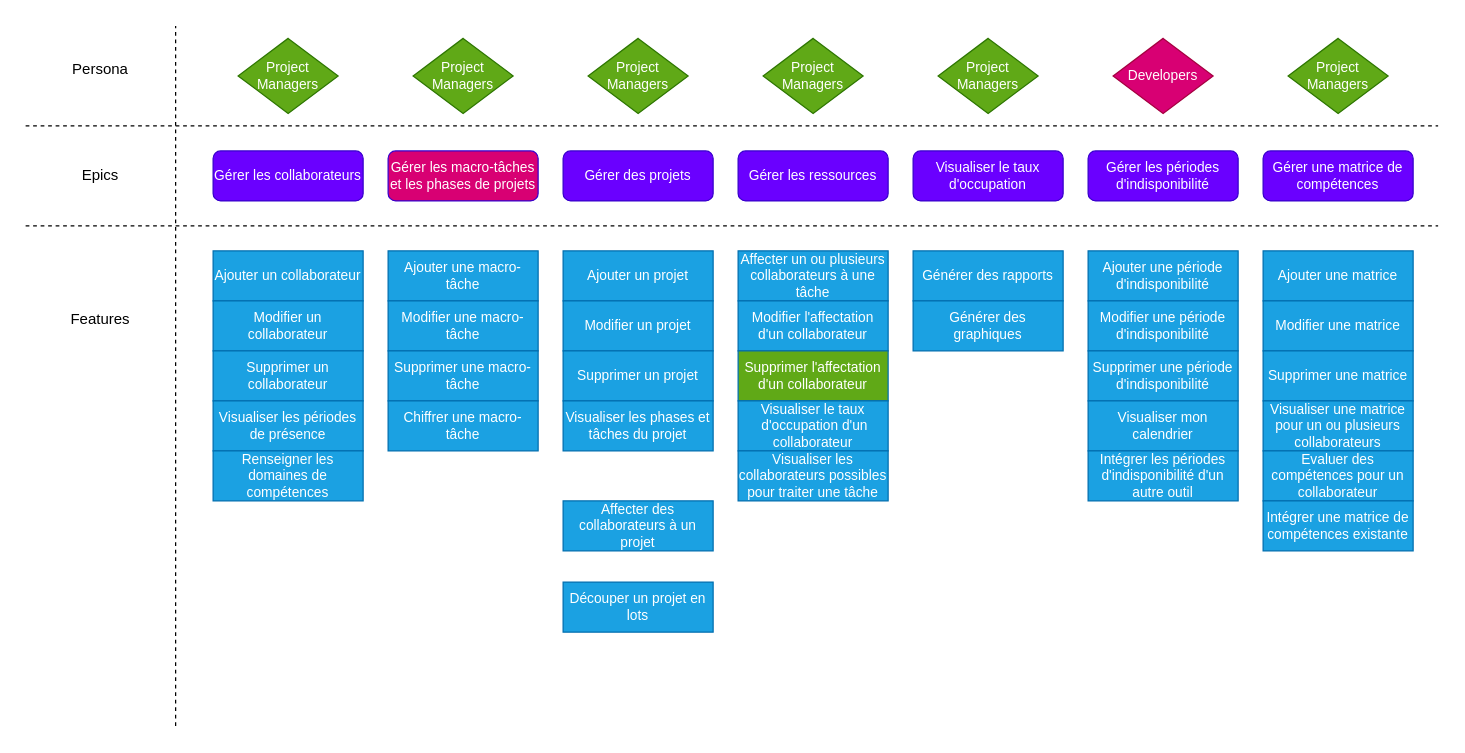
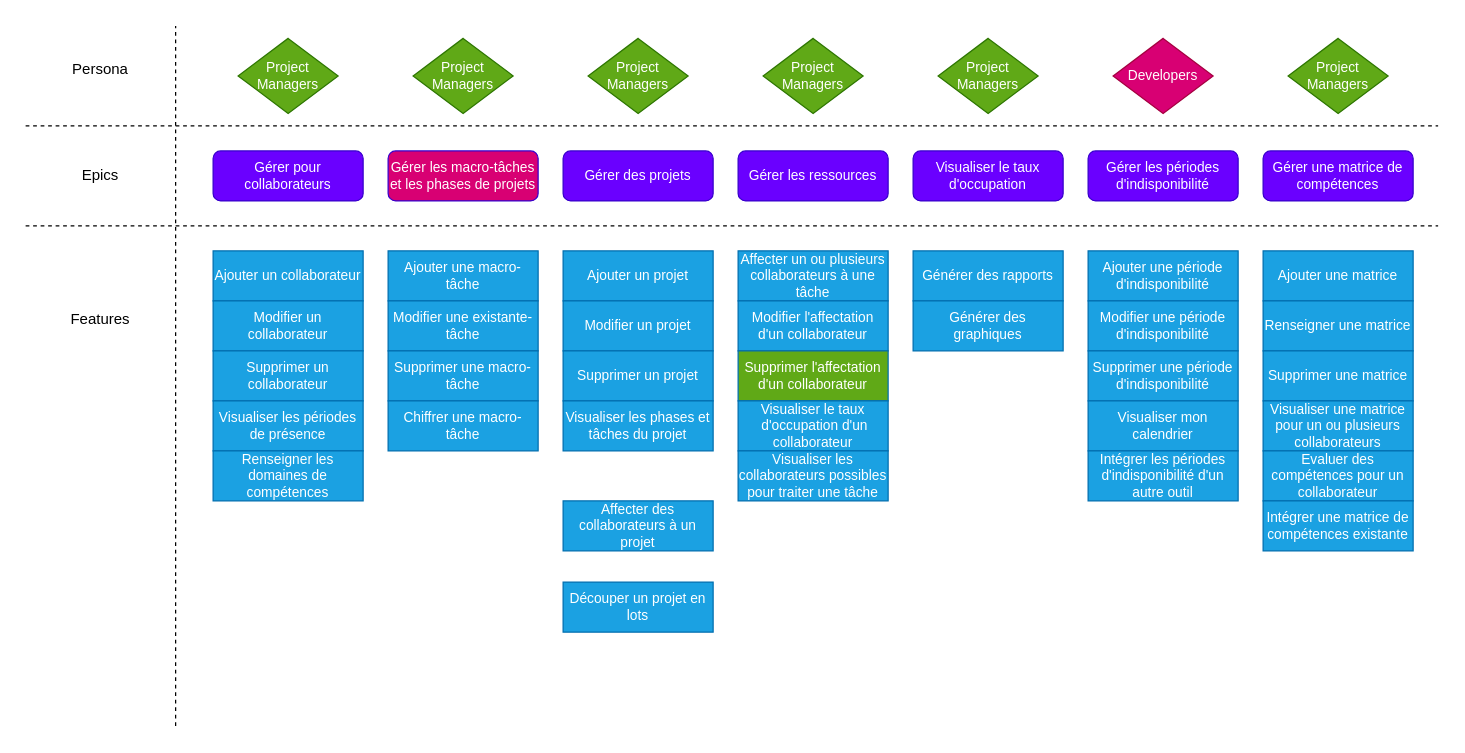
node "Gérer les collaborateurs": label "Gérer les collaborateurs" -> "Gérer pour collaborateurs"
node "Modifier une macro-tâche": label "Modifier une macro-tâche" -> "Modifier une existante-tâche"
node "Modifier une matrice": label "Modifier une matrice" -> "Renseigner une matrice"
